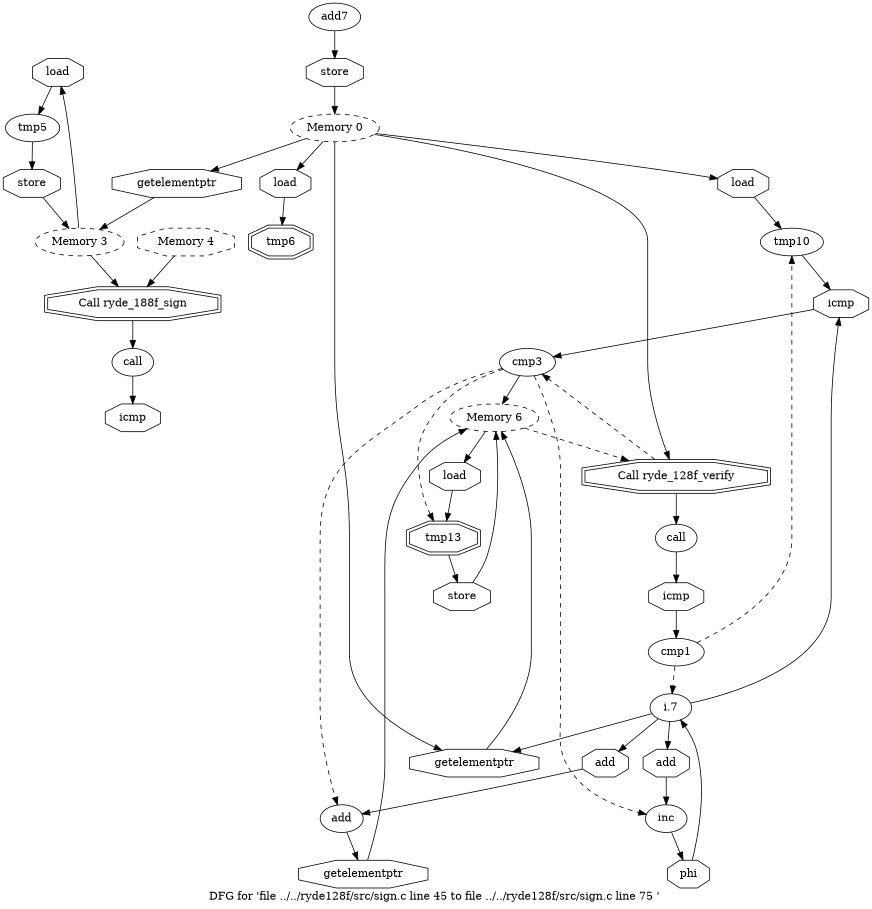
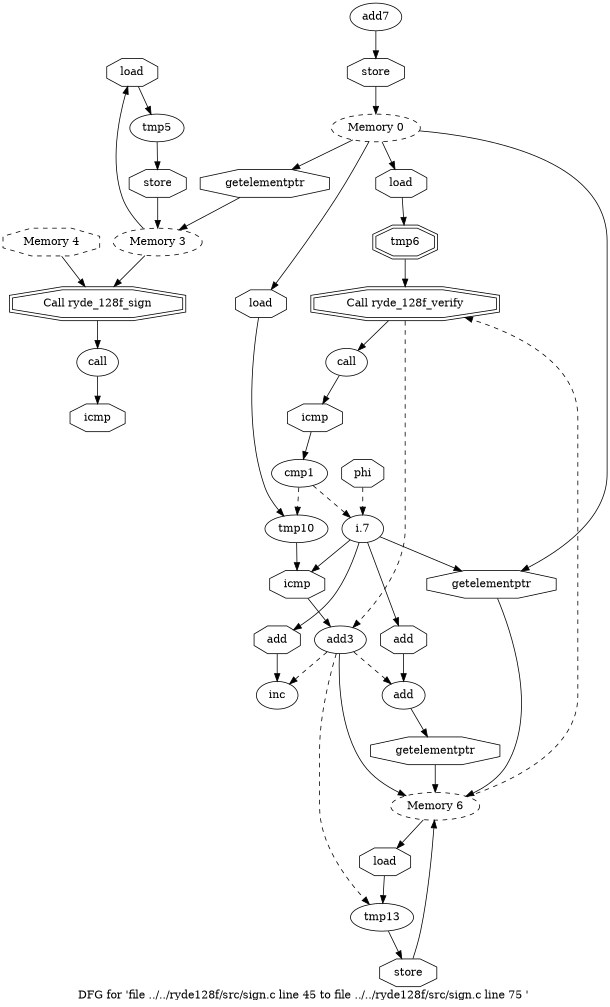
edge "Memory 0" -> "Call ryde_128f_verify": now "tmp6" -> "Call ryde_128f_verify"
node "Call ryde_188f_sign": label "Call ryde_188f_sign" -> "Call ryde_128f_sign"
node "cmp3": label "cmp3" -> "add3"
node "tmp13": shape doubleoctagon -> ellipse
edge "phi" -> "i.7": style solid -> dashed
edge "inc" -> "phi": removed
